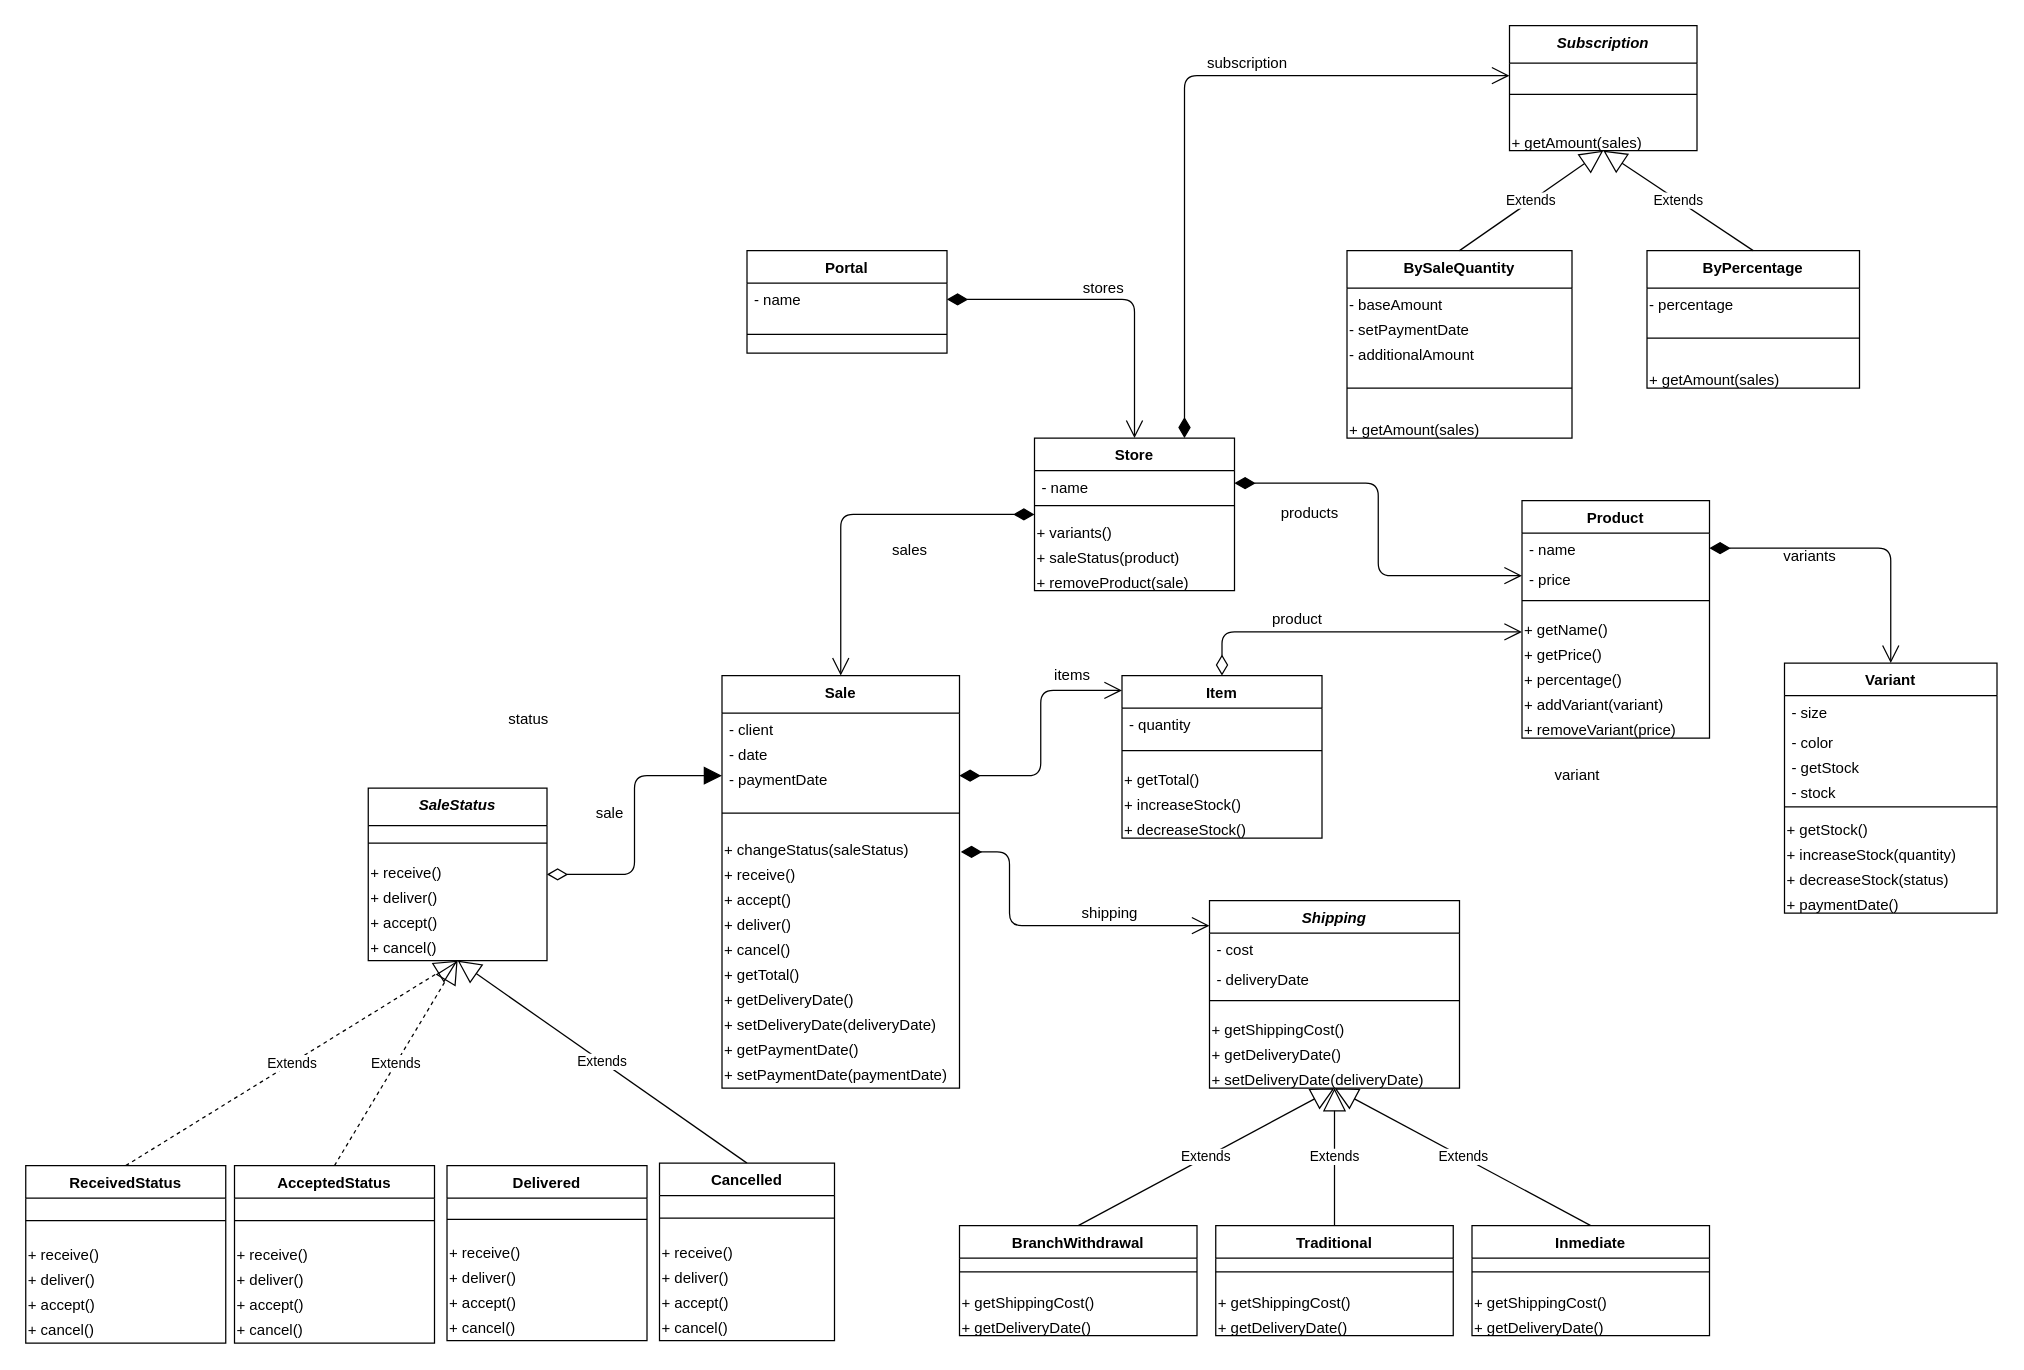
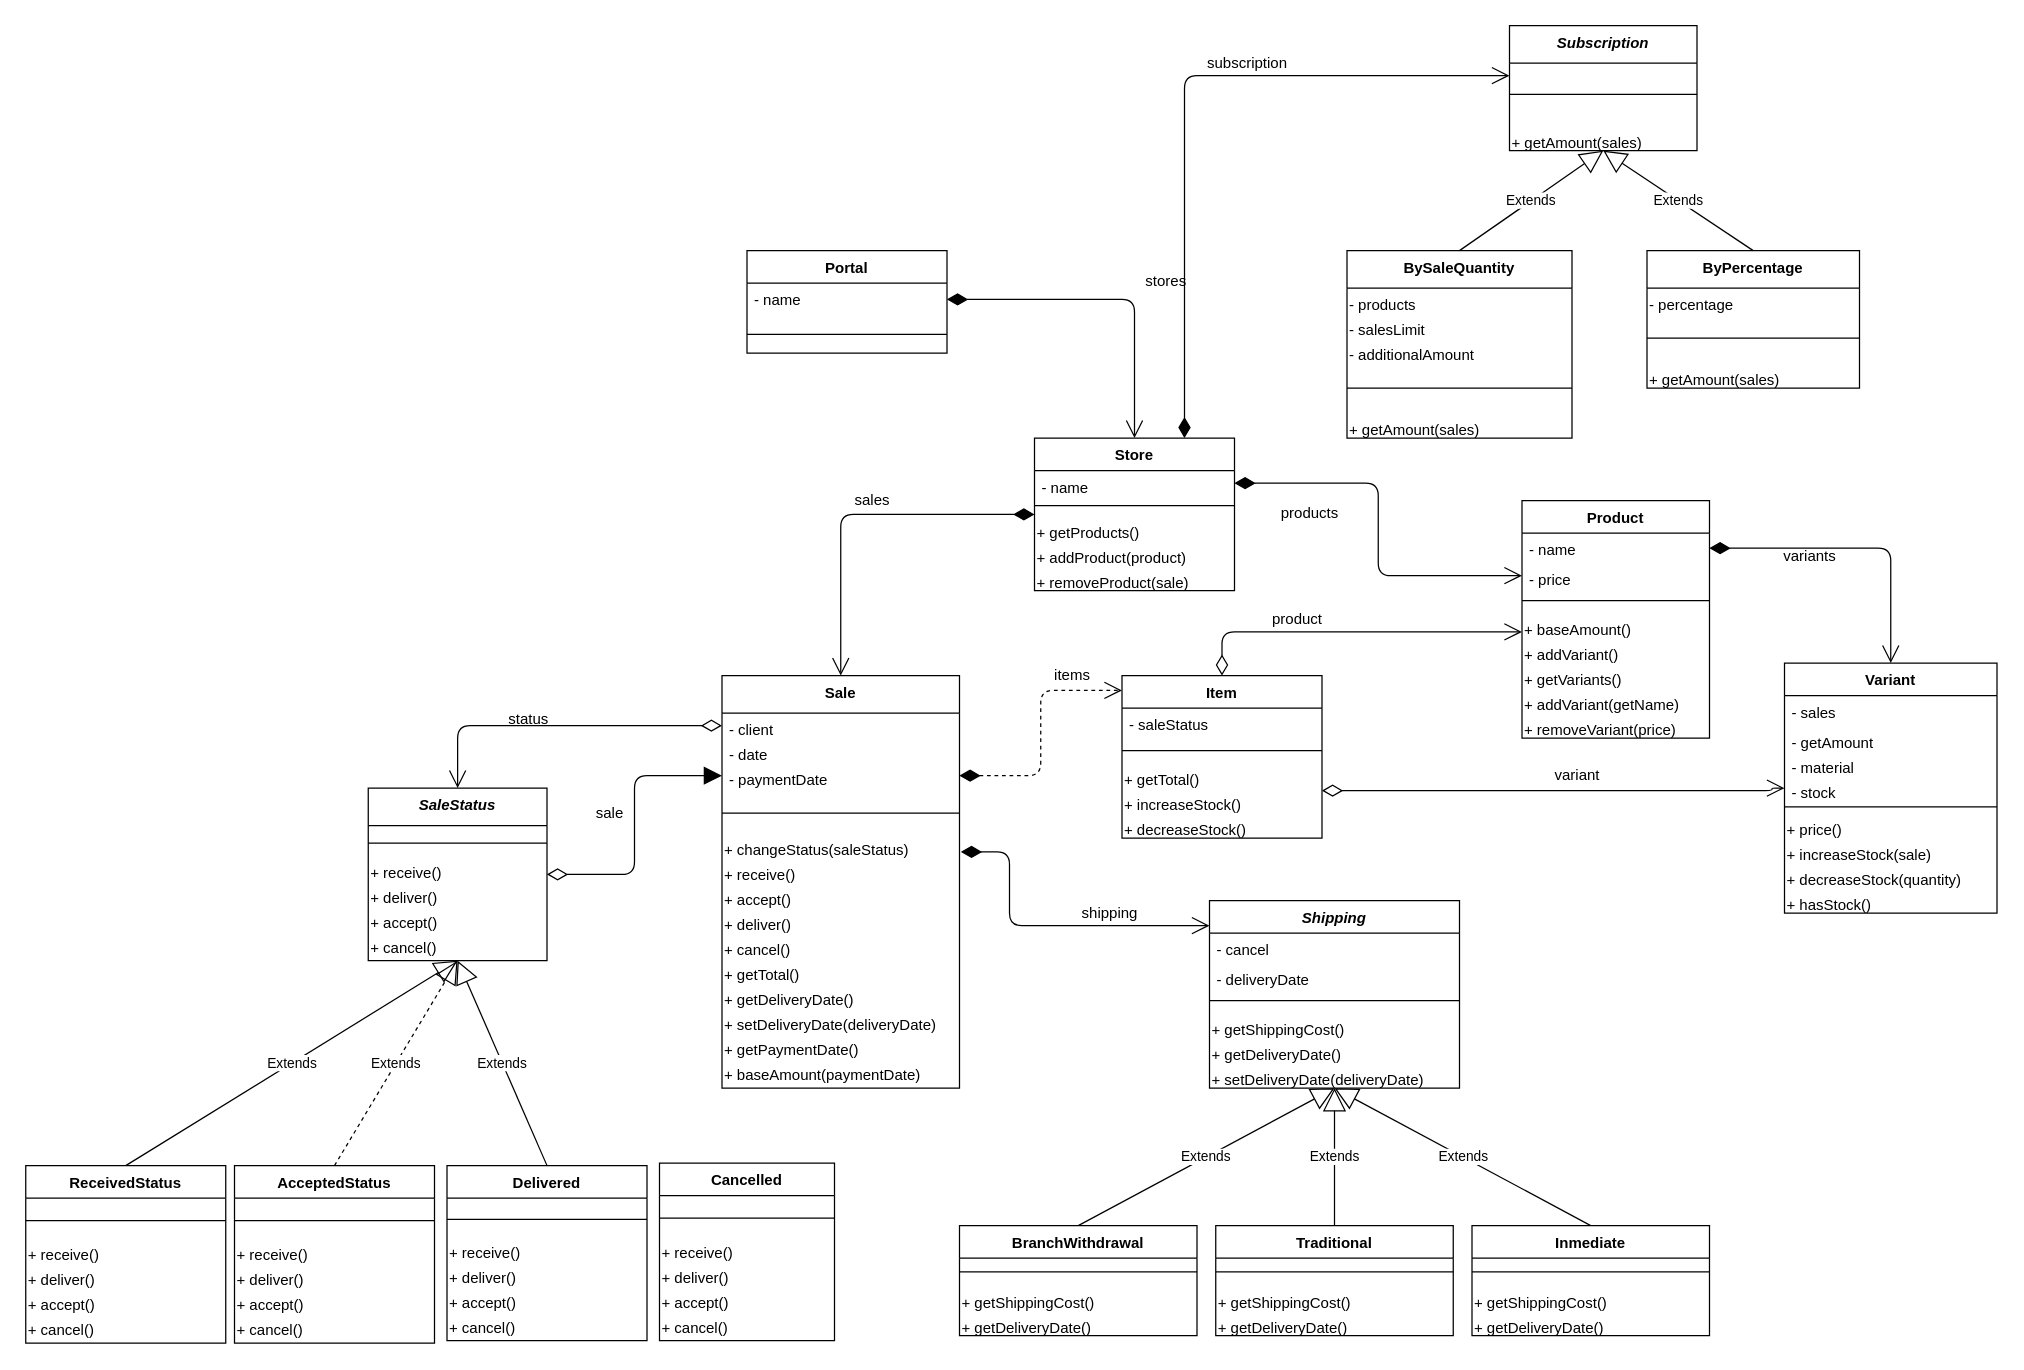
node "stores": moved (1103, 288) -> (1166, 282)
node "- baseAmount": label "- baseAmount" -> "- products"
node "- setPaymentDate": label "- setPaymentDate" -> "- salesLimit"
node "+ variants()": label "+ variants()" -> "+ getProducts()"
node "sales": moved (909, 551) -> (872, 501)
node "+ saleStatus(product)": label "+ saleStatus(product)" -> "+ addProduct(product)"
node "+ getName()": label "+ getName()" -> "+ baseAmount()"
node "+ getPrice()": label "+ getPrice()" -> "+ addVariant()"
node "+ percentage()": label "+ percentage()" -> "+ getVariants()"
node "+ addVariant(variant)": label "+ addVariant(variant)" -> "+ addVariant(getName)"
node "- size": label "- size" -> "- sales"
edge "Item" -- "- paymentDate": style solid -> dashed
node "- quantity": label "- quantity" -> "- saleStatus"
edge "- client" -- "SaleStatus": added
node "- color": label "- color" -> "- getAmount"
node "- getStock": label "- getStock" -> "- material"
edge "Item" -- "- stock": added
node "+ getStock()": label "+ getStock()" -> "+ price()"
node "+ increaseStock(quantity)": label "+ increaseStock(quantity)" -> "+ increaseStock(sale)"
node "+ decreaseStock(status)": label "+ decreaseStock(status)" -> "+ decreaseStock(quantity)"
node "+ paymentDate()": label "+ paymentDate()" -> "+ hasStock()"
node "- cost": label "- cost" -> "- cancel"
edge "Cancelled" -> "SaleStatus": removed, label "Extends"
edge "Delivered" -> "SaleStatus": added, label "Extends"
node "+ setPaymentDate(paymentDate)": label "+ setPaymentDate(paymentDate)" -> "+ baseAmount(paymentDate)"
edge "ReceivedStatus" -> "SaleStatus": style dashed -> solid
